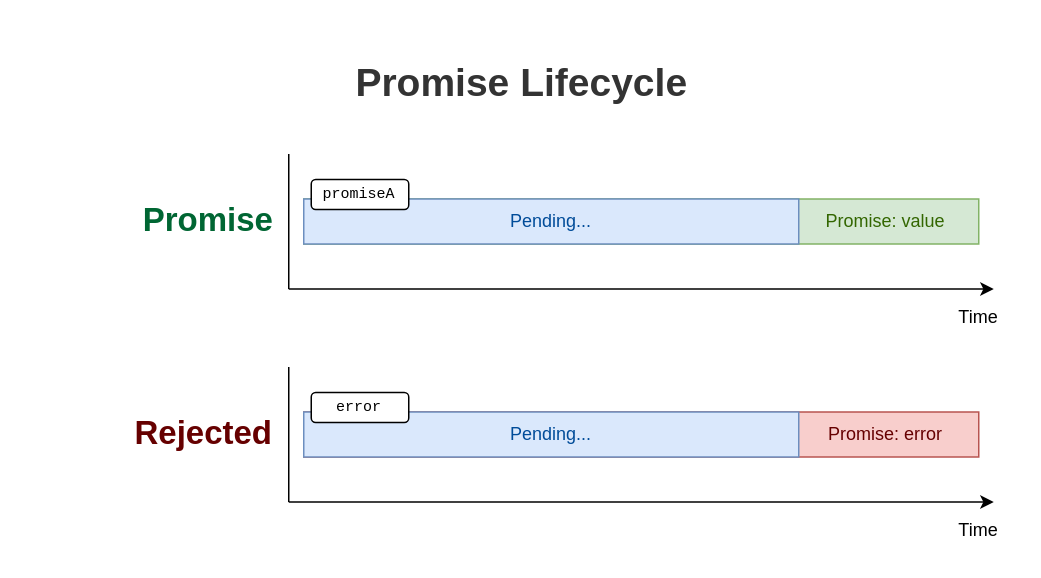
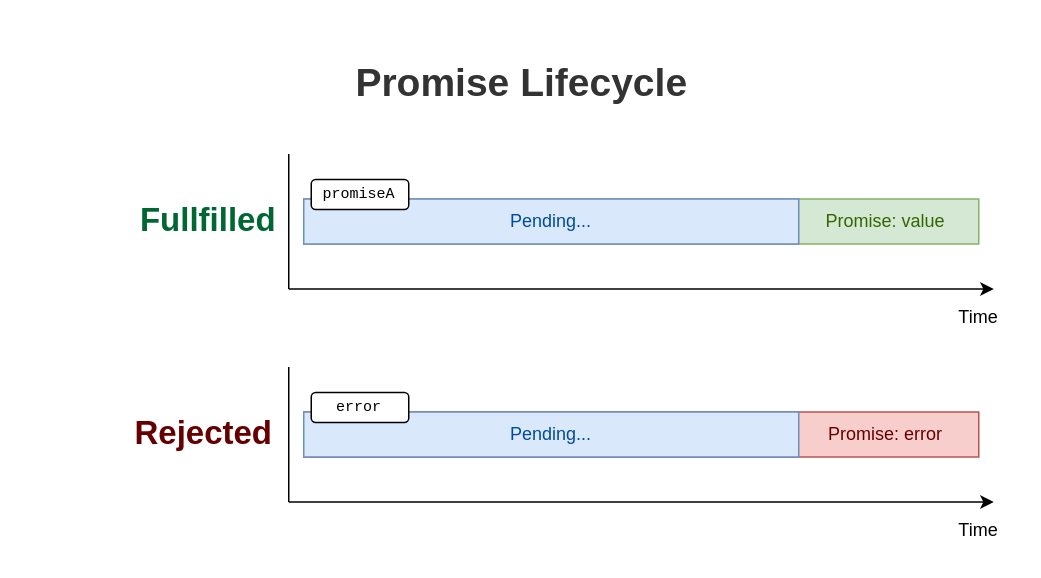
node "Promise": label "Promise" -> "Fullfilled"
